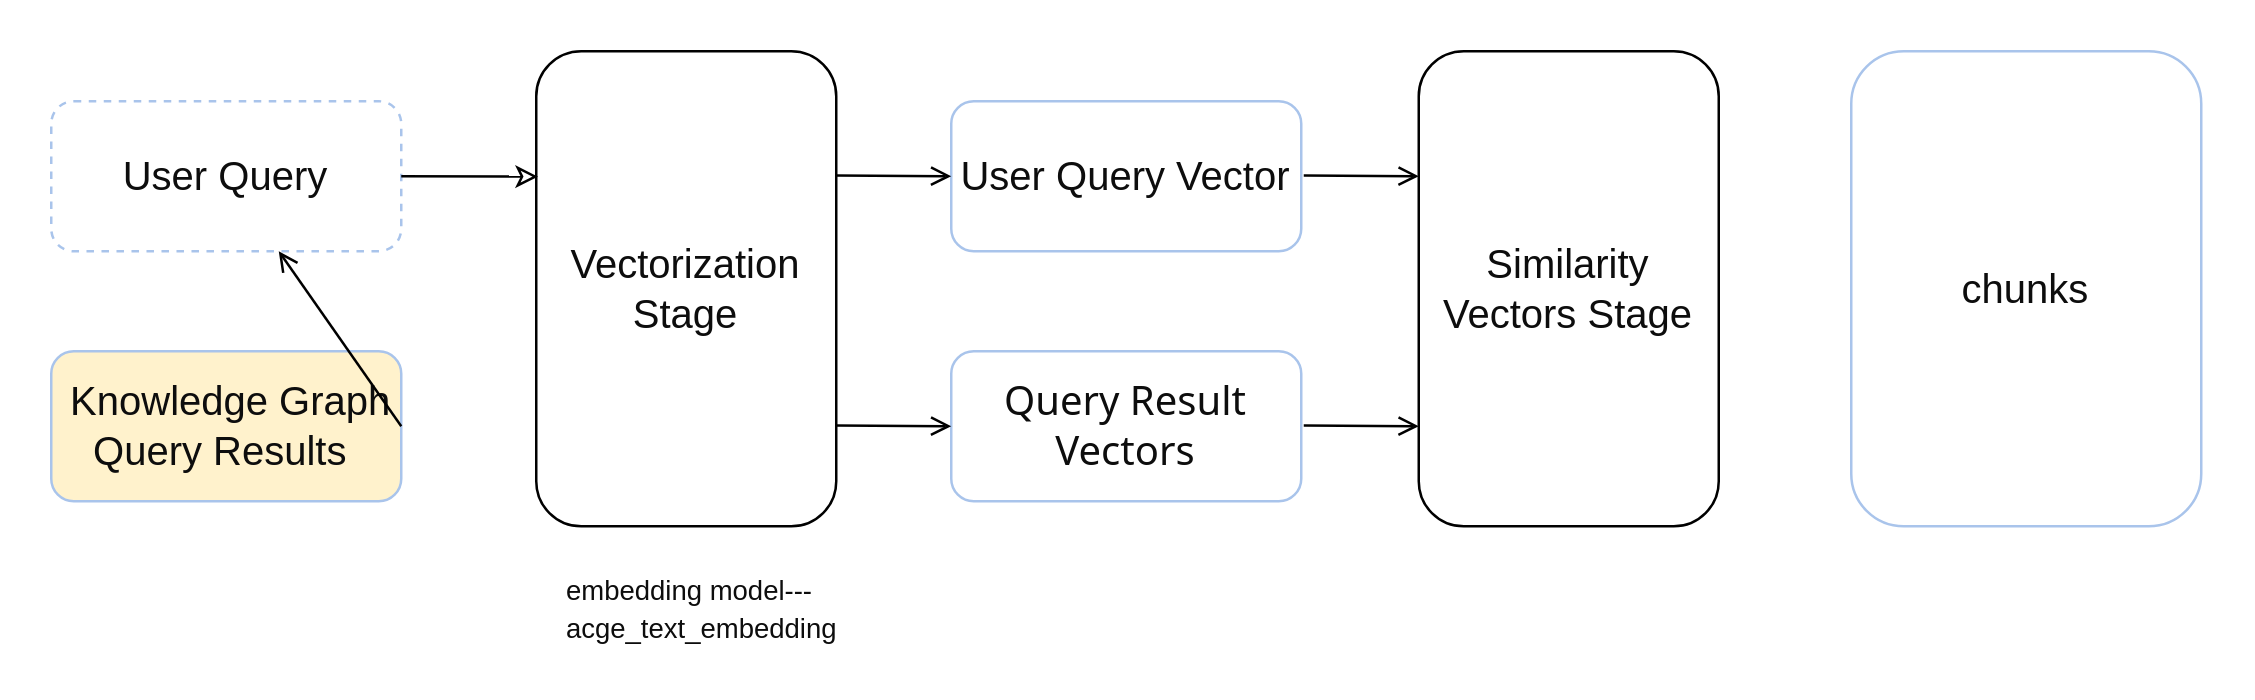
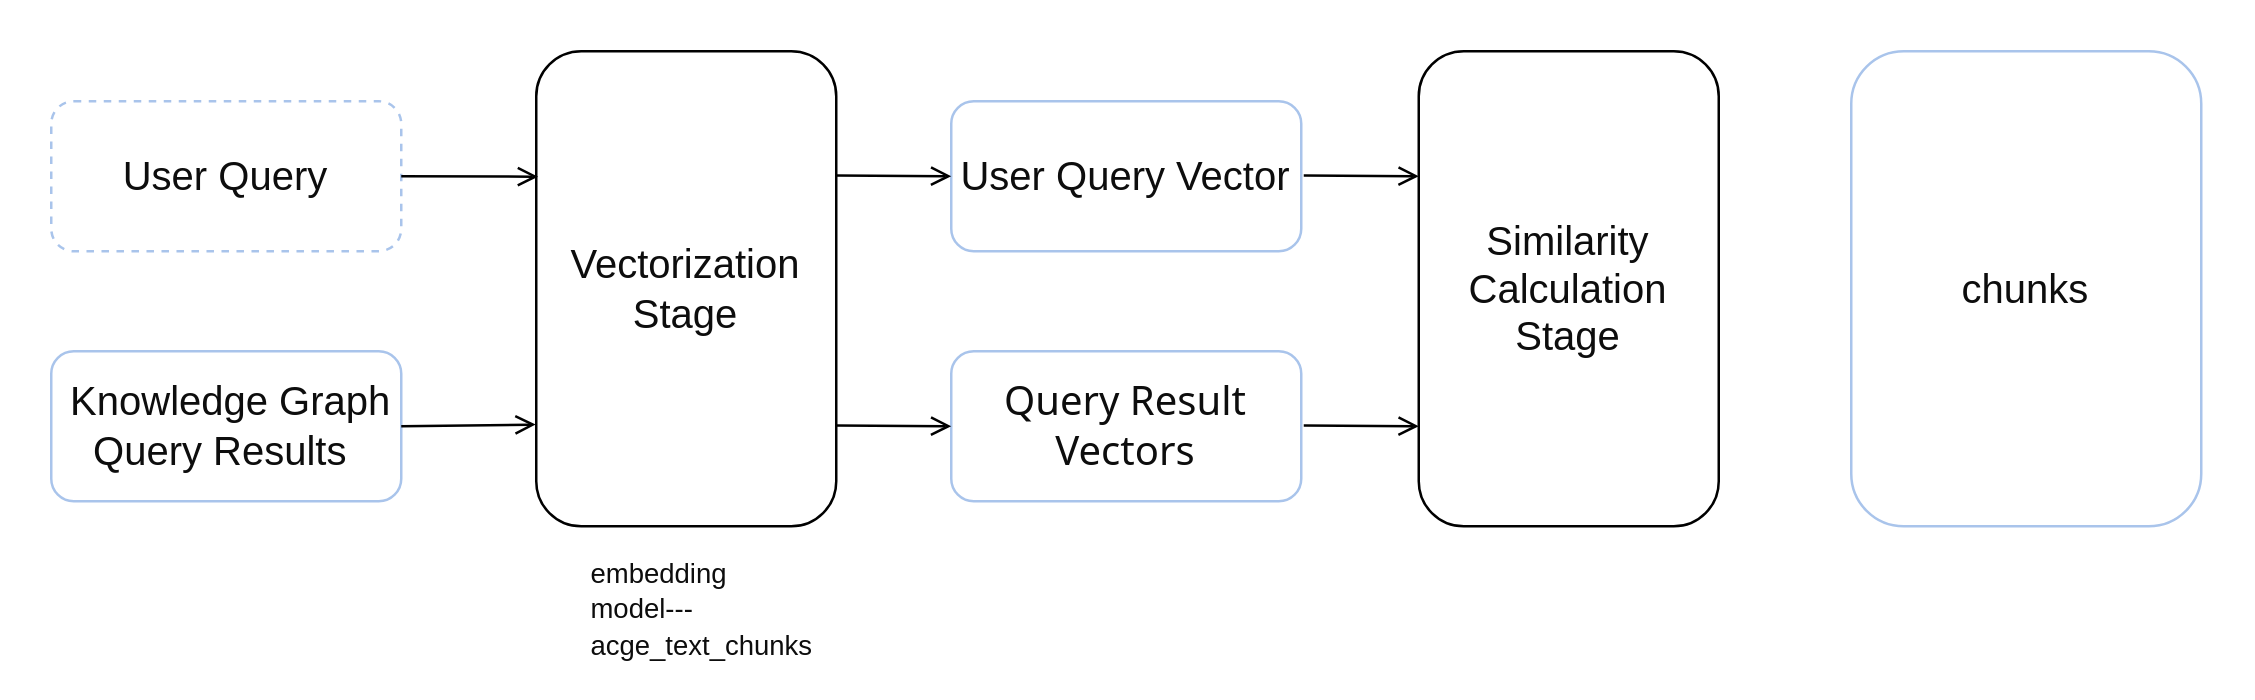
edge "User Query" -> "Vectorization Stage": arrowhead classic -> open
node "Similarity Vectors Stage": label "Similarity Vectors Stage" -> "Similarity Calculation Stage"
edge "Knowledge Graph Query Results" -> "User Query": now "Knowledge Graph Query Results" -> "Vectorization Stage"
node "Knowledge Graph Query Results": fillcolor #fff2cc -> #ffffff
node "embedding model---acge_text_embedding": label "embedding model---acge_text_embedding" -> "embedding model---acge_text_chunks"
